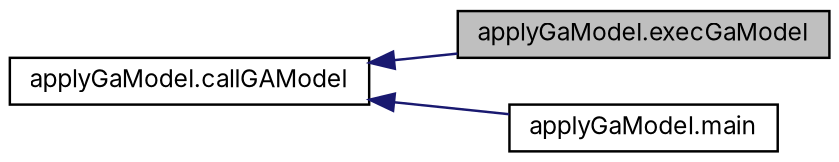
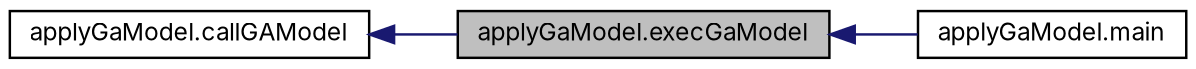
edge "applyGaModel.main" -> "applyGaModel.callGAModel": now "applyGaModel.main" -> "applyGaModel.execGaModel"
